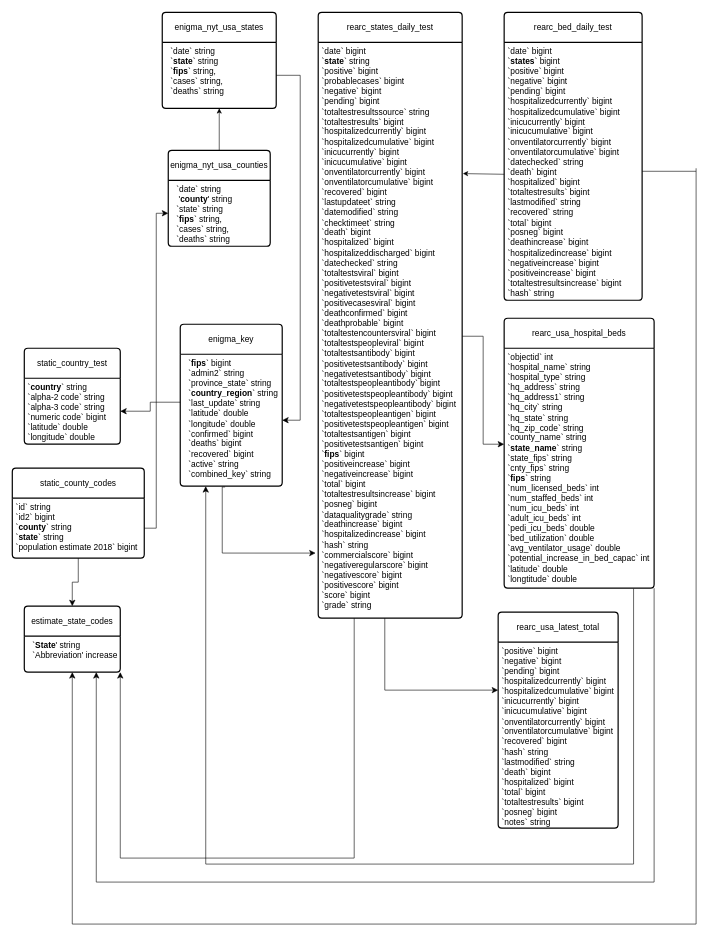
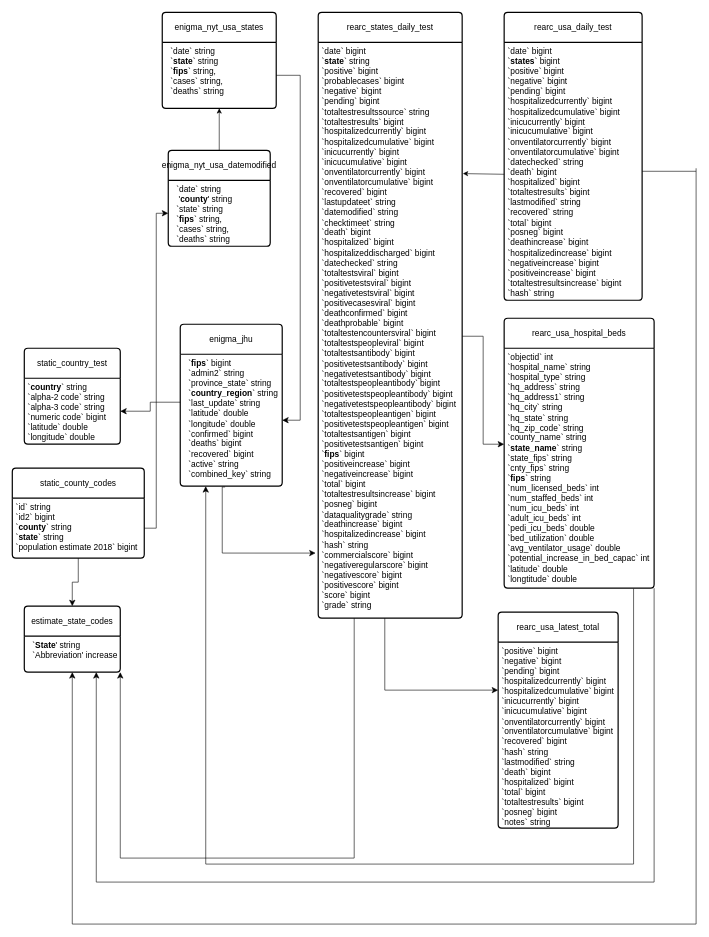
node "rearc_bed_daily_test": label "rearc_bed_daily_test" -> "rearc_usa_daily_test"
node "enigma_nyt_usa_counties": label "enigma_nyt_usa_counties" -> "enigma_nyt_usa_datemodified"
node "enigma_key": label "enigma_key" -> "enigma_jhu"
